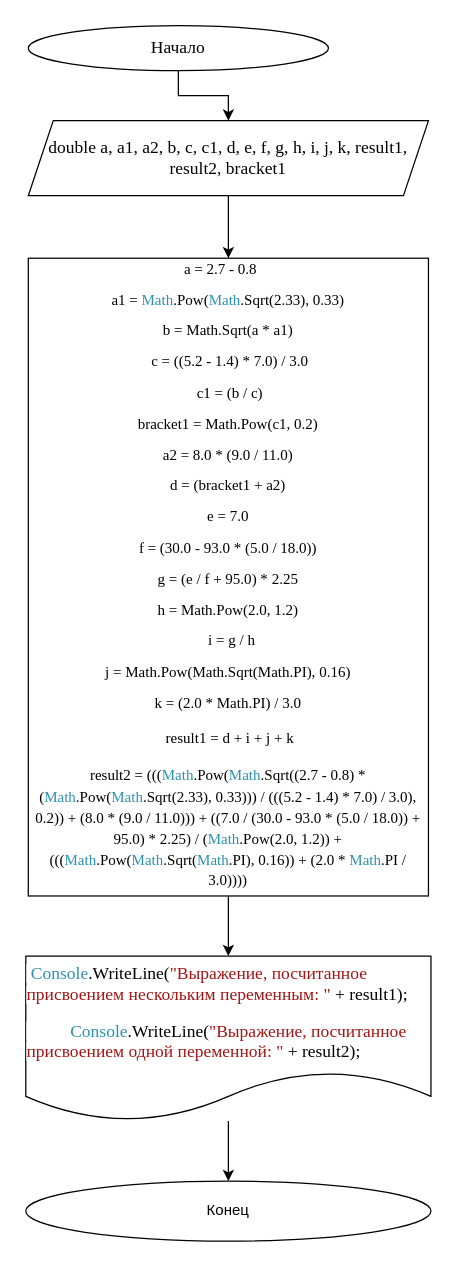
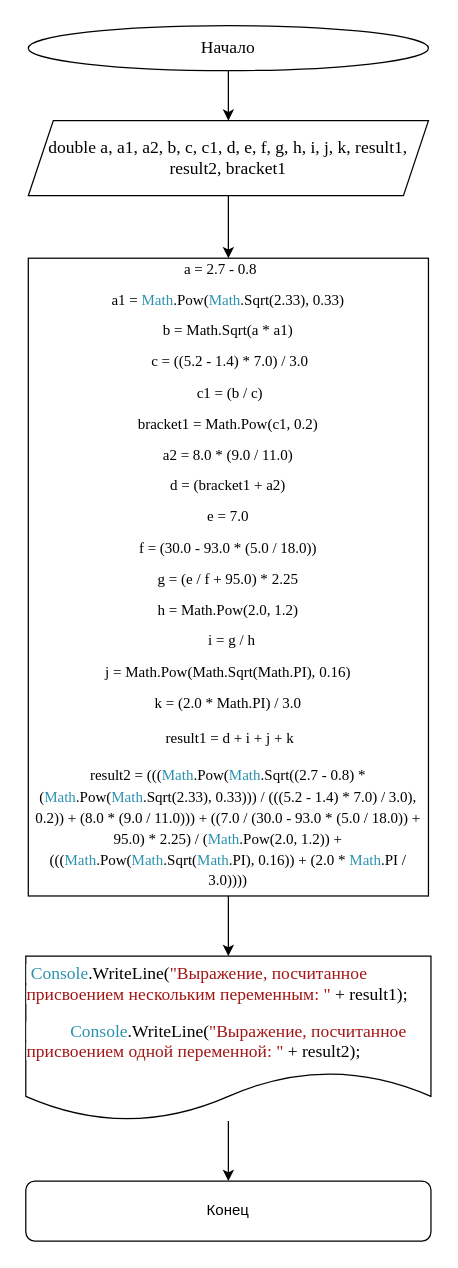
node "Начало": size 300x45 -> 400x45
node "Конец": shape ellipse -> rounded rectangle
